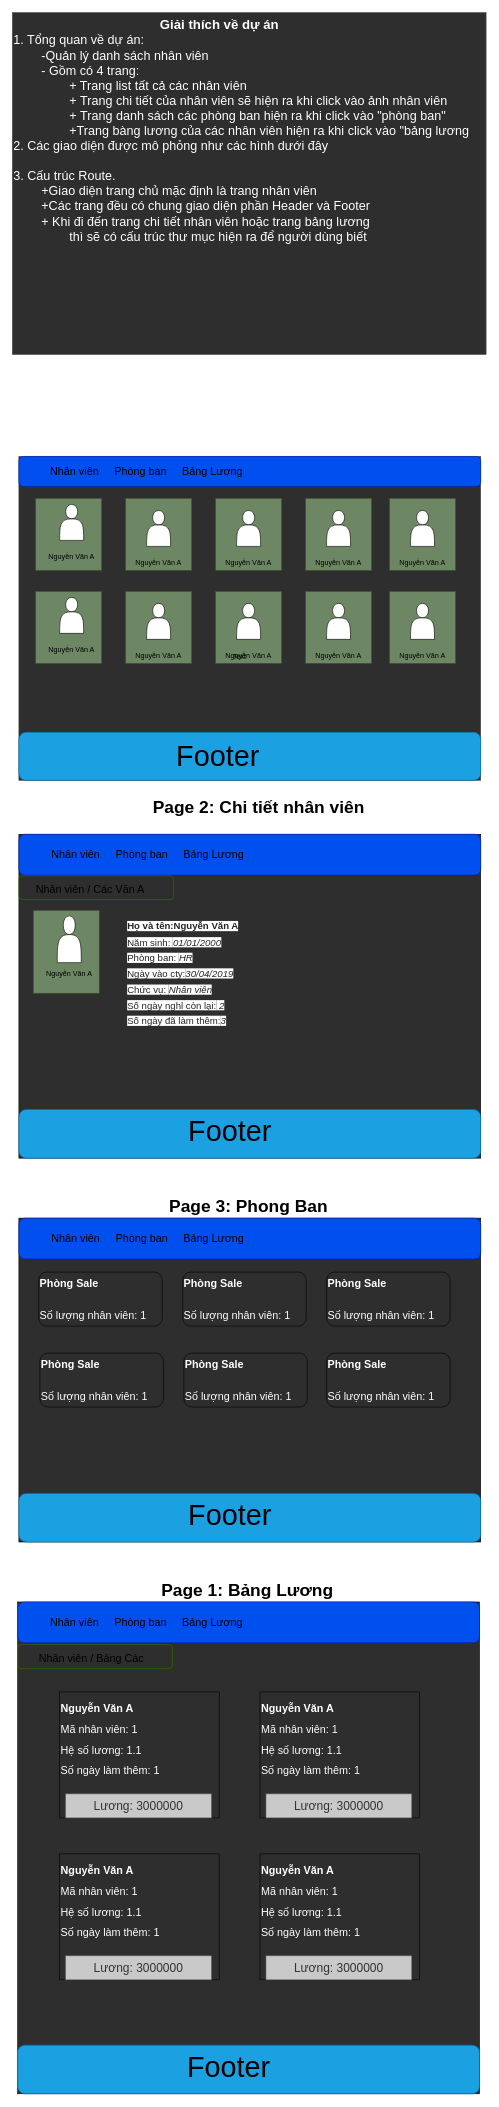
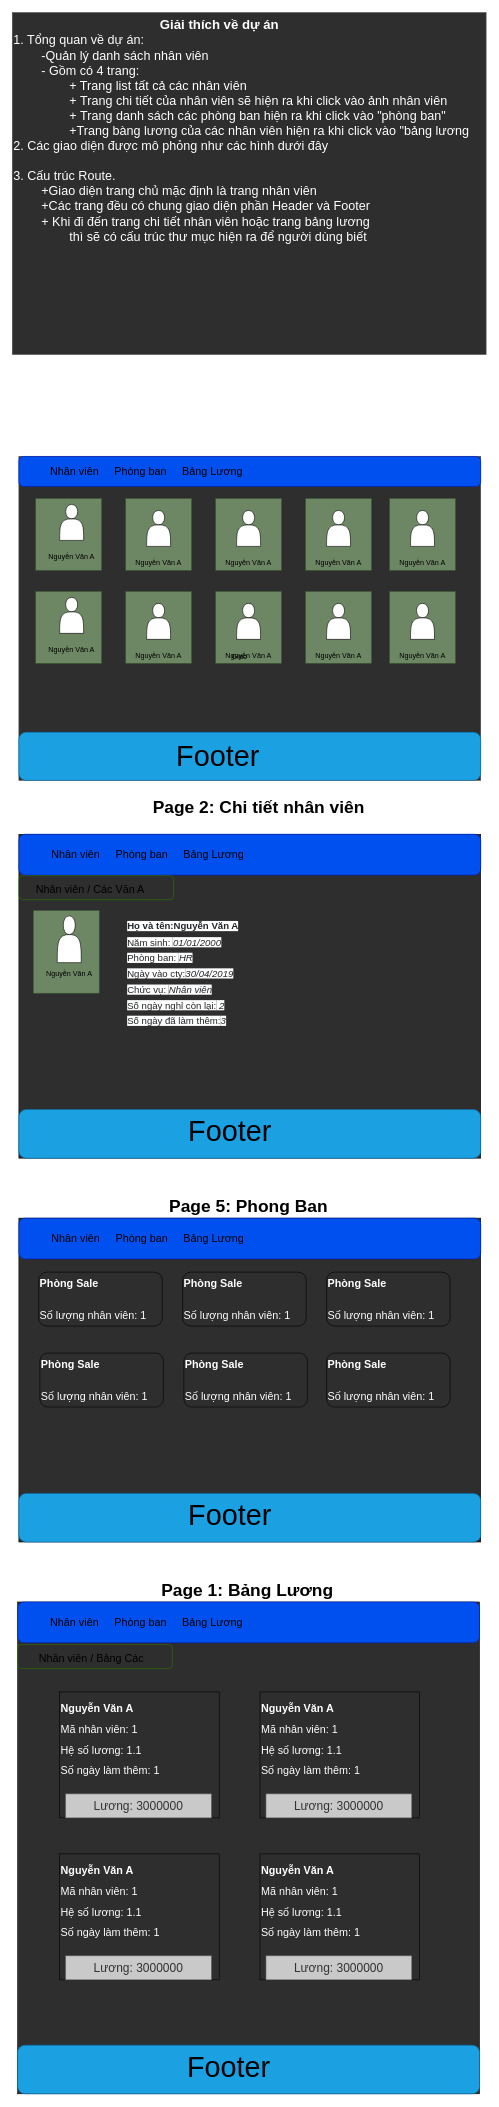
node "Text": label "Text" -> "Giao"
node "Page 3: Phong Ban": label "Page 3: Phong Ban" -> "Page 5: Phong Ban"
